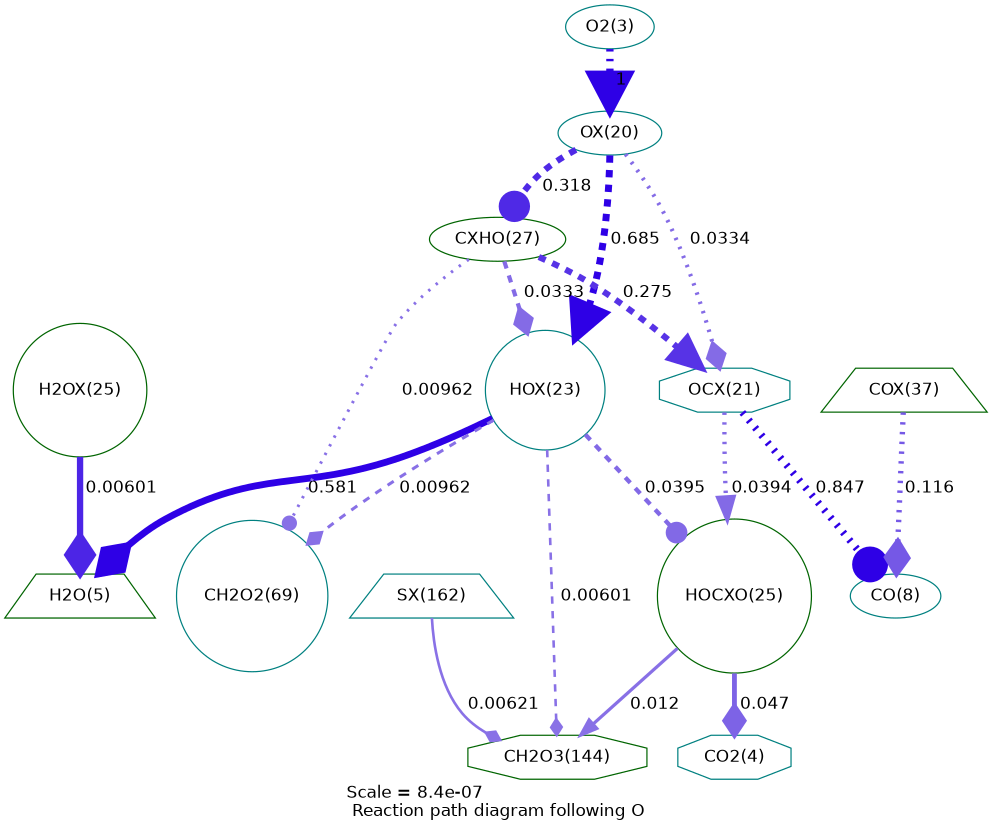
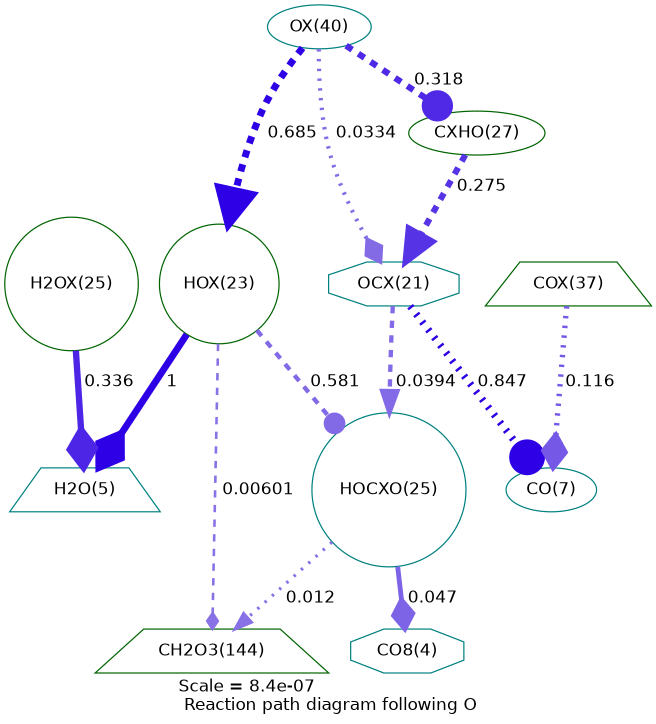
node "O2(3)": removed
node "OX(20)": label "OX(20)" -> "OX(40)"
edge "CXHO(27)" -> "HOX(23)": removed, label "0.0333"
node "HOX(23)": color teal -> darkgreen
edge "OCX(21)" -> "HOCXO(25)": style dotted -> dashed
edge "H2OX(25)" -> "H2O(5)": label " 0.00601" -> " 0.336"
edge "HOX(23)" -> "H2O(5)": label " 0.581" -> " 1"
edge "HOX(23)" -> "HOCXO(25)": label " 0.0395" -> " 0.581"
node "H2O(5)": color darkgreen -> teal
node "CH2O2(69)": removed
node "SX(162)": removed
node "HOCXO(25)": color darkgreen -> teal
node "CO(8)": label "CO(8)" -> "CO(7)"
edge "HOCXO(25)" -> "CH2O3(144)": style bold -> dotted
node "CH2O3(144)": shape octagon -> trapezium
node "CO2(4)": label "CO2(4)" -> "CO8(4)"
